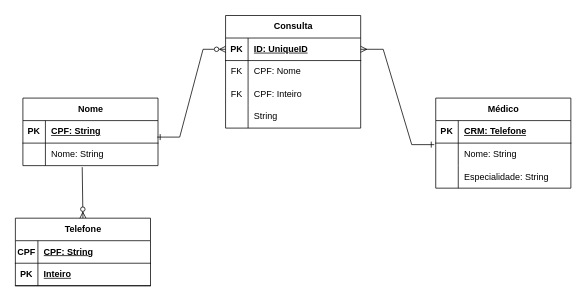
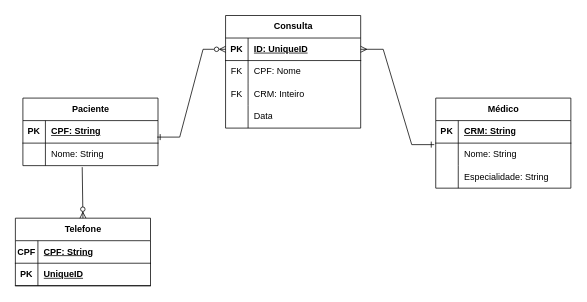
node "CPF: Inteiro": label "CPF: Inteiro" -> "CRM: Inteiro"
node "Nome": label "Nome" -> "Paciente"
node "String": label "String" -> "Data"
node "CRM: Telefone": label "CRM: Telefone" -> "CRM: String"
node "Inteiro": label "Inteiro" -> "UniqueID"
